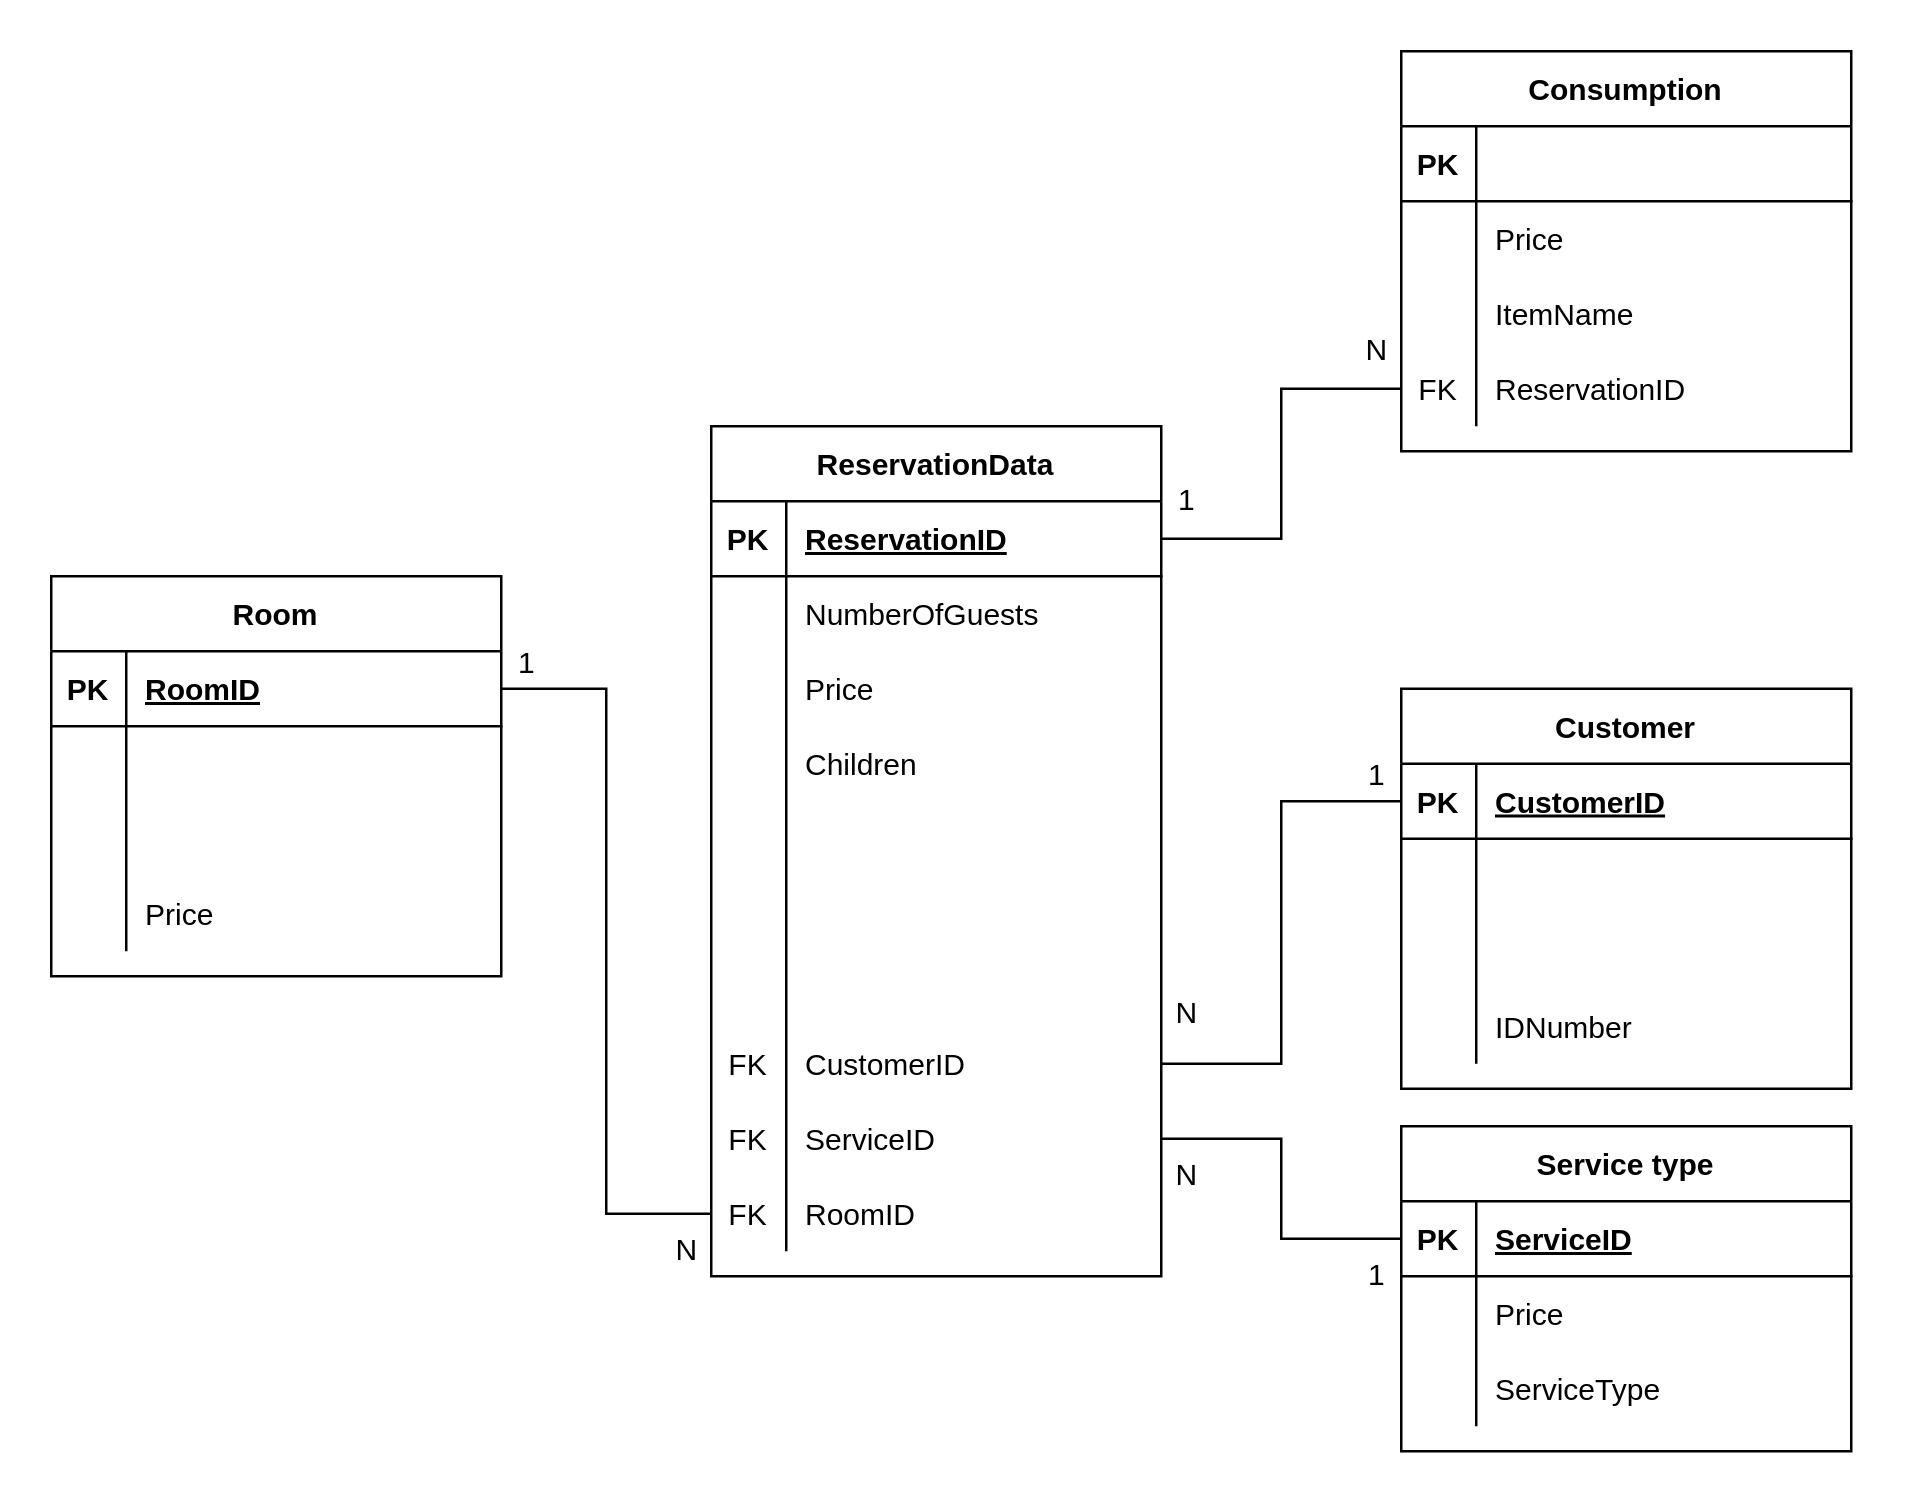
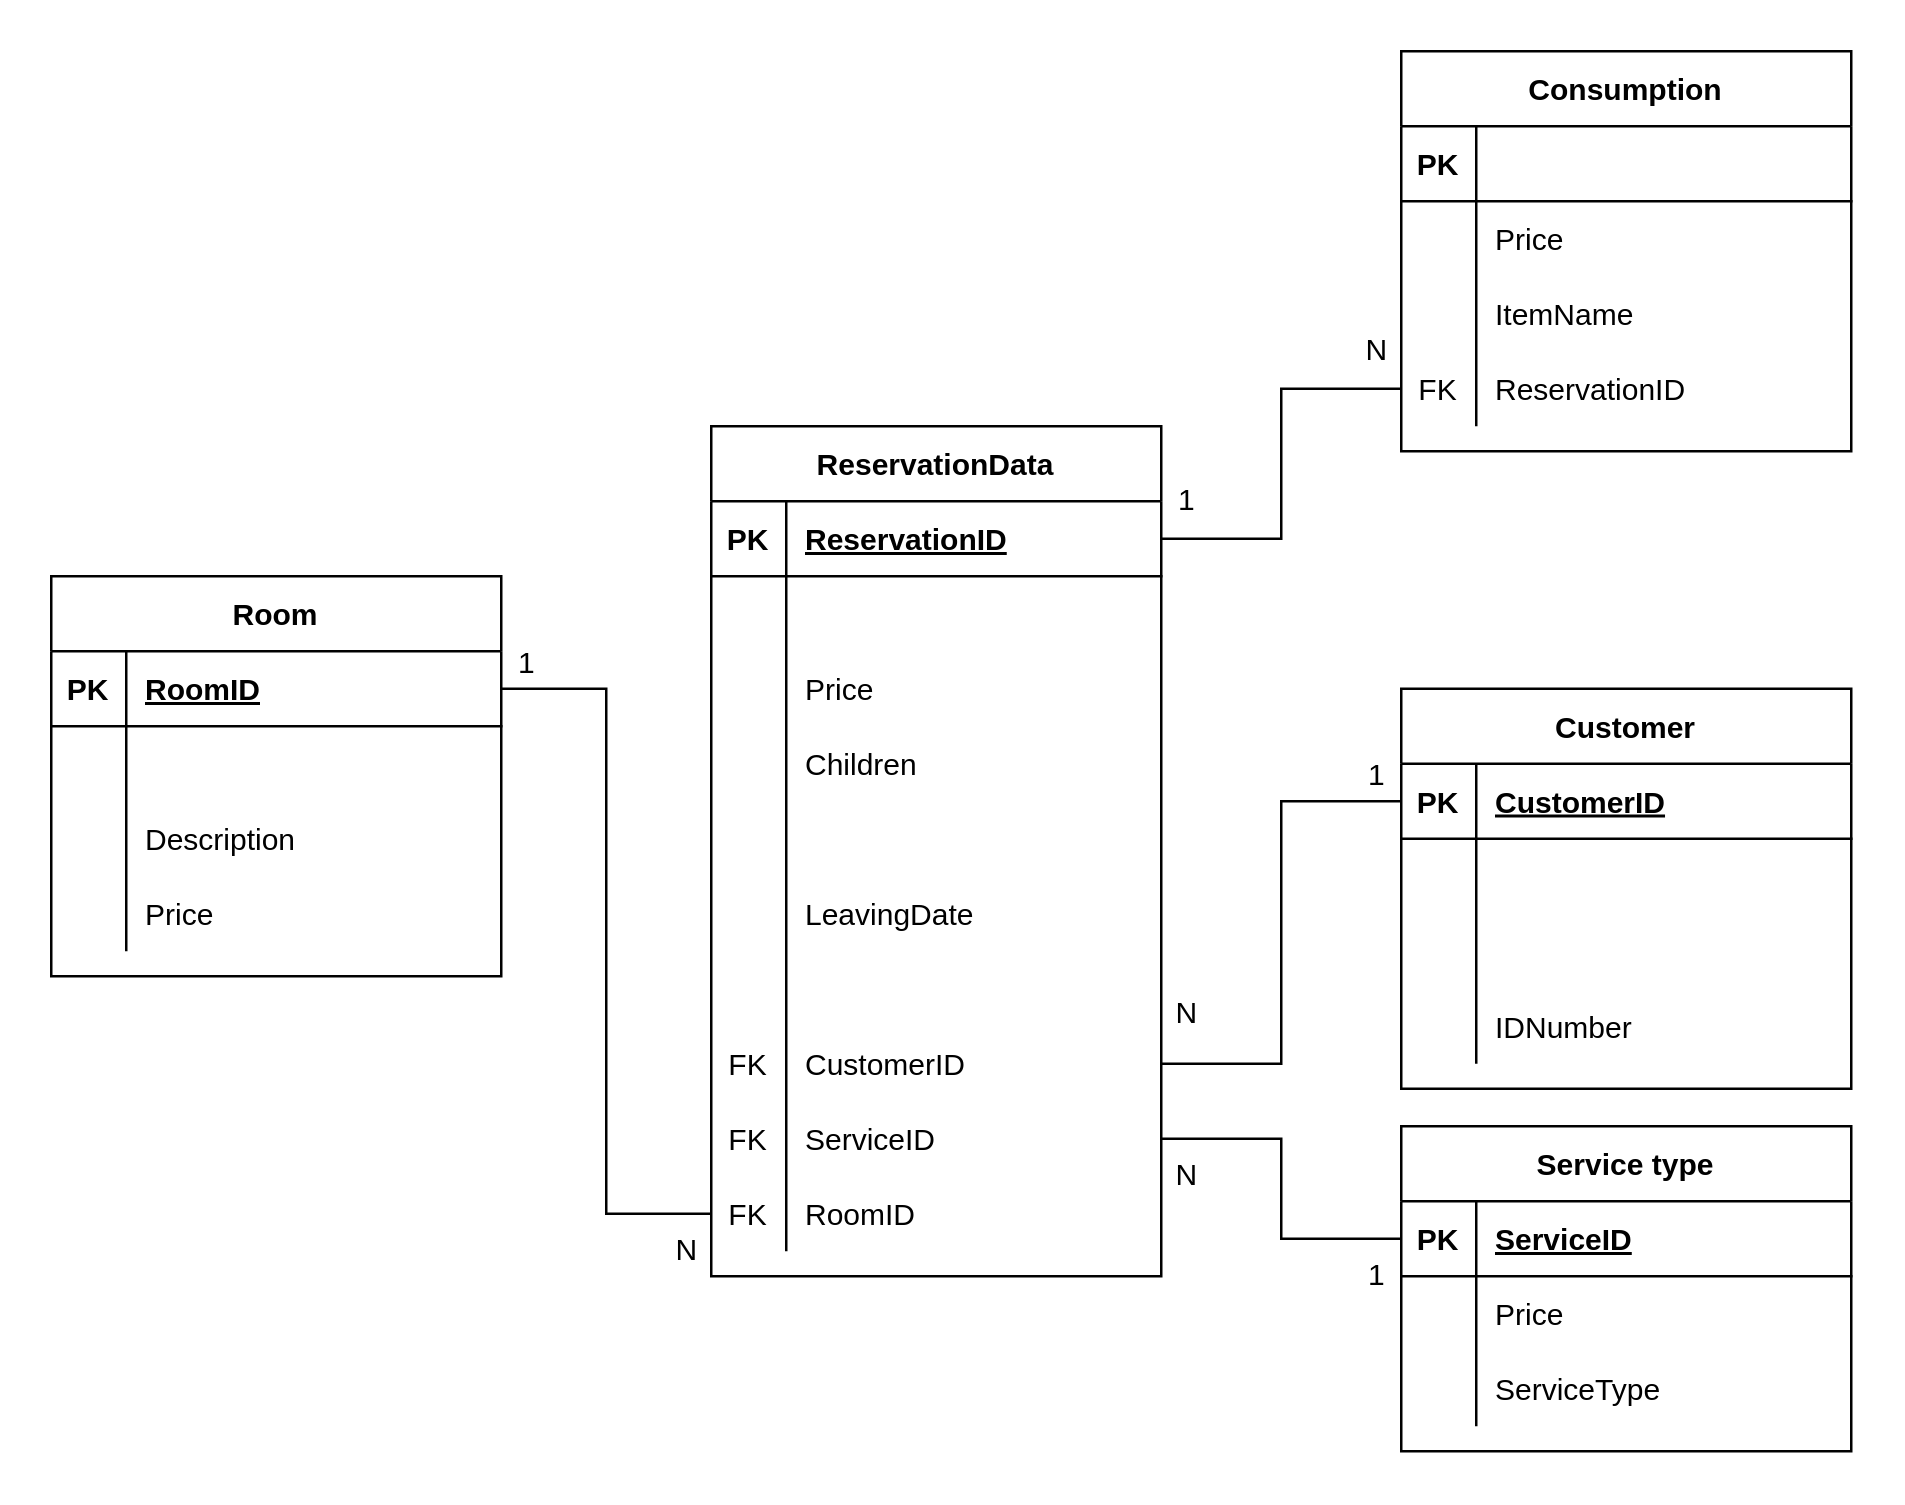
node "NumberOfGuests": removed
node "Description": added
node "LeavingDate": added
